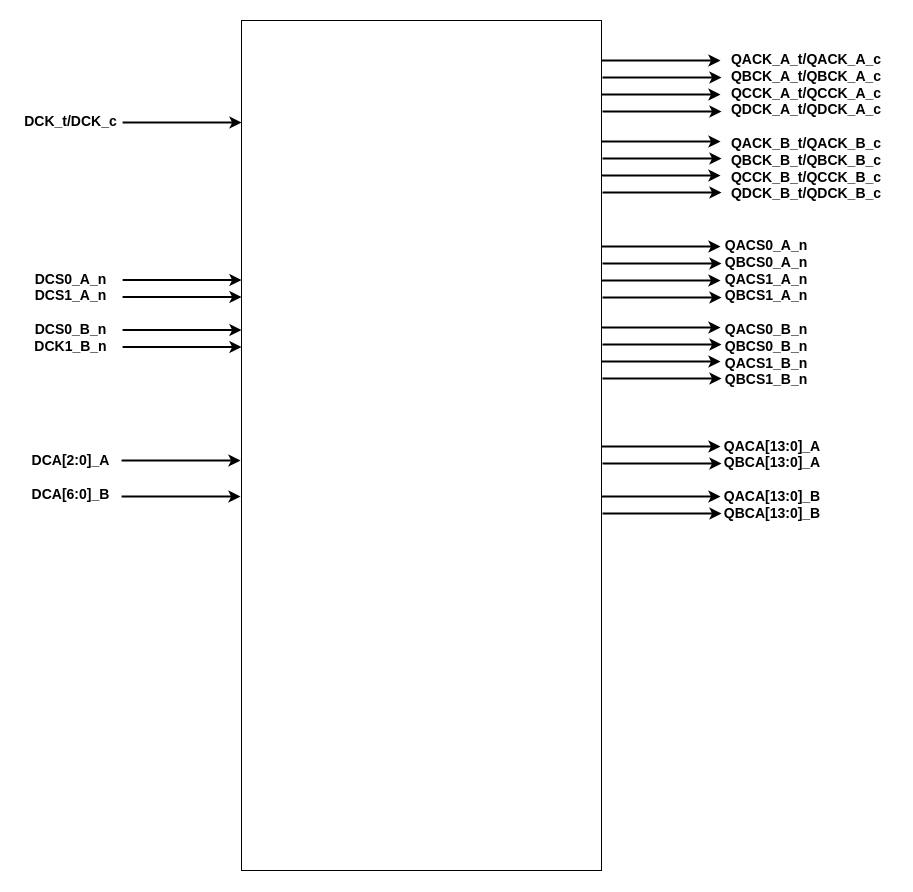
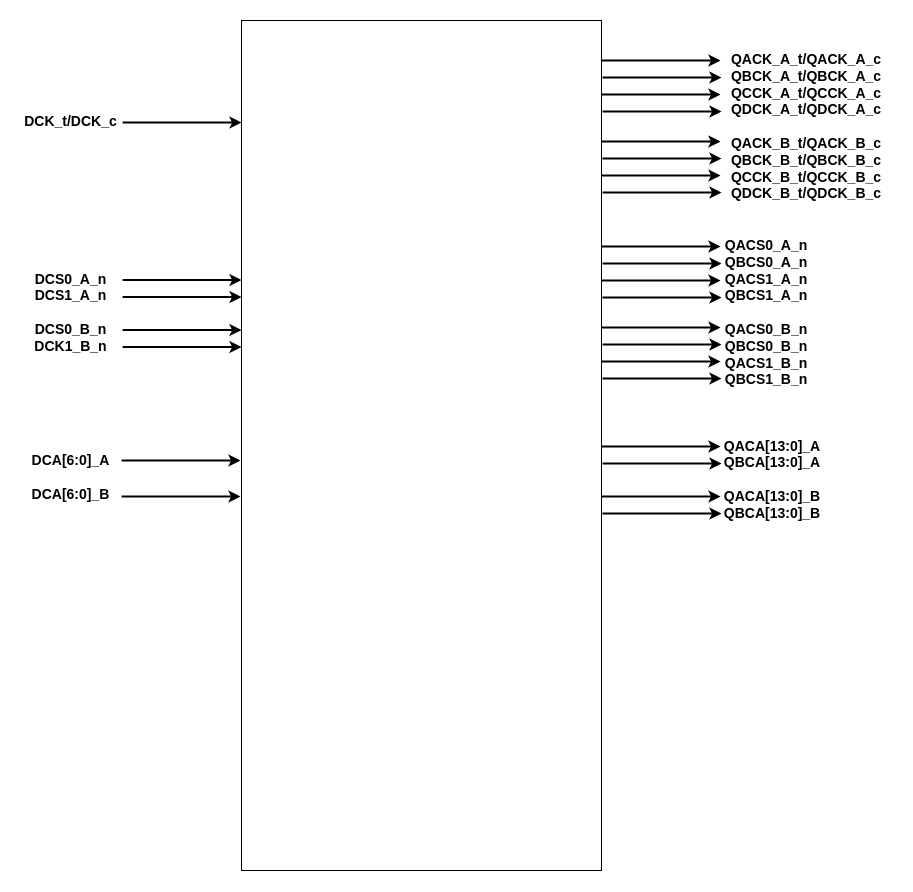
node "DCA[2:0]_A DCA[6:0]_B": label "DCA[2:0]_A DCA[6:0]_B" -> "DCA[6:0]_A DCA[6:0]_B"
